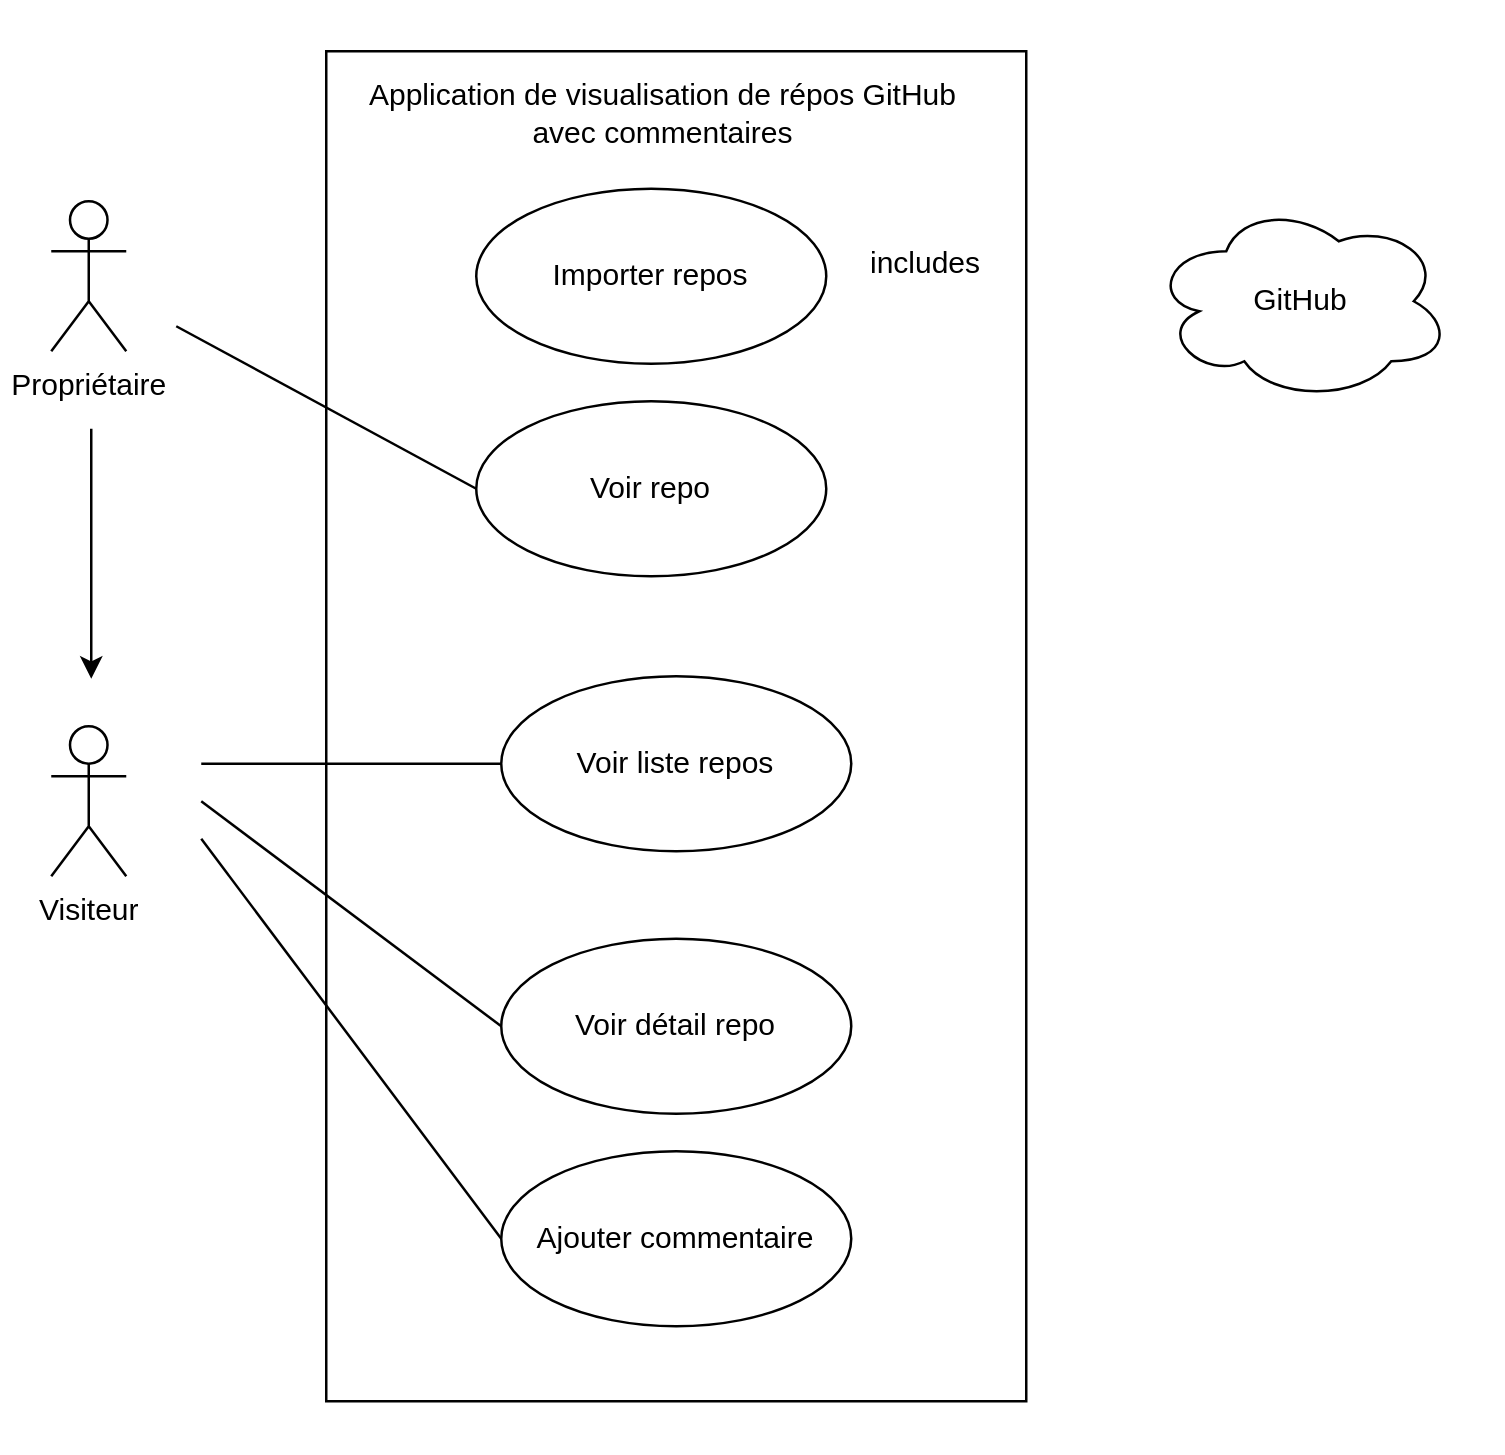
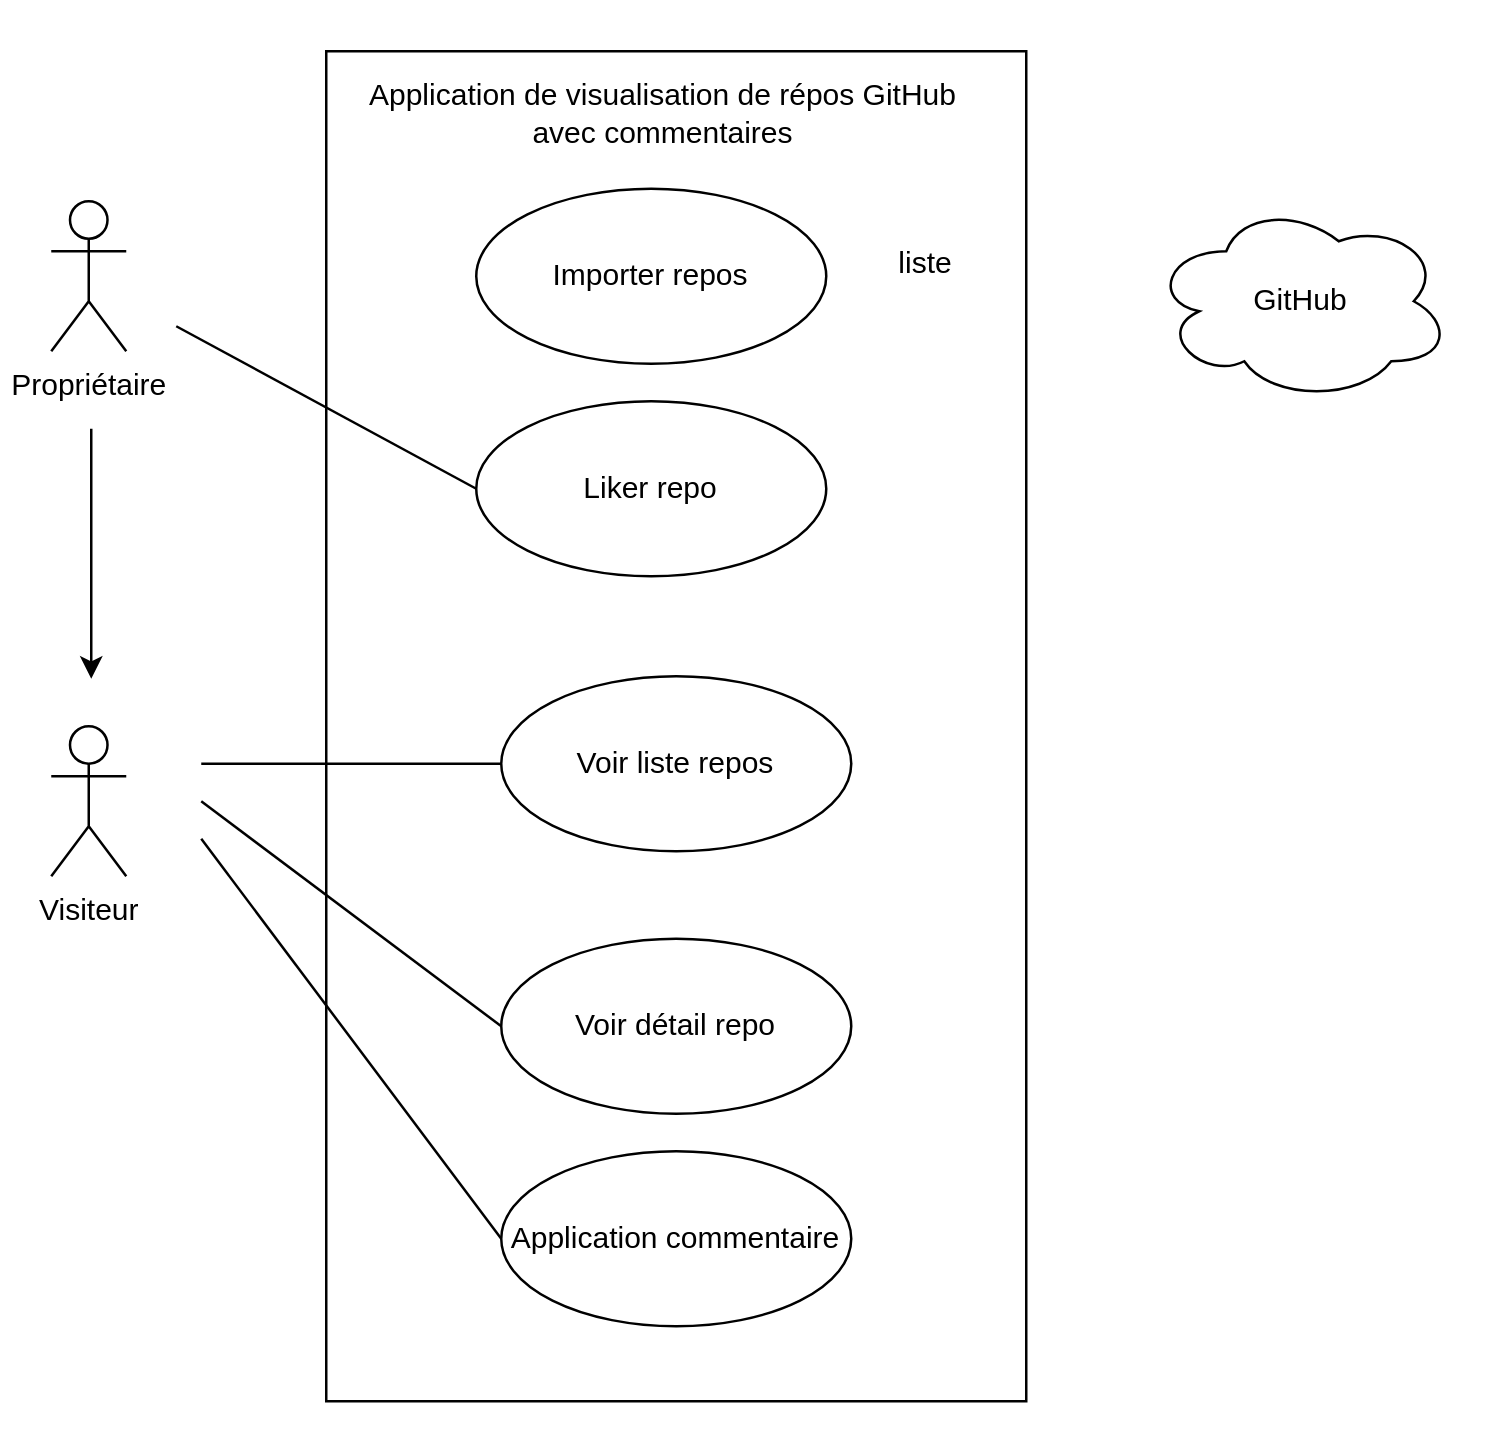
node "includes": label "includes" -> "liste"
node "Voir repo": label "Voir repo" -> "Liker repo"
node "Ajouter commentaire": label "Ajouter commentaire" -> "Application commentaire"
